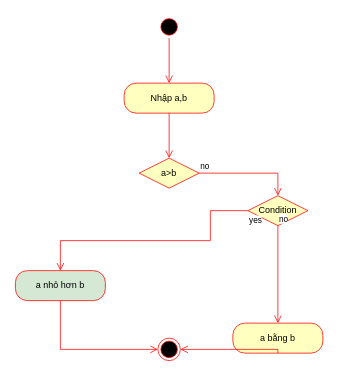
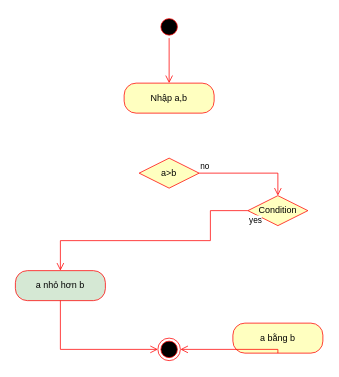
edge "Nhập a,b" -> "a>b": removed
edge "Condition" -> "a bằng b": removed, label "no"
